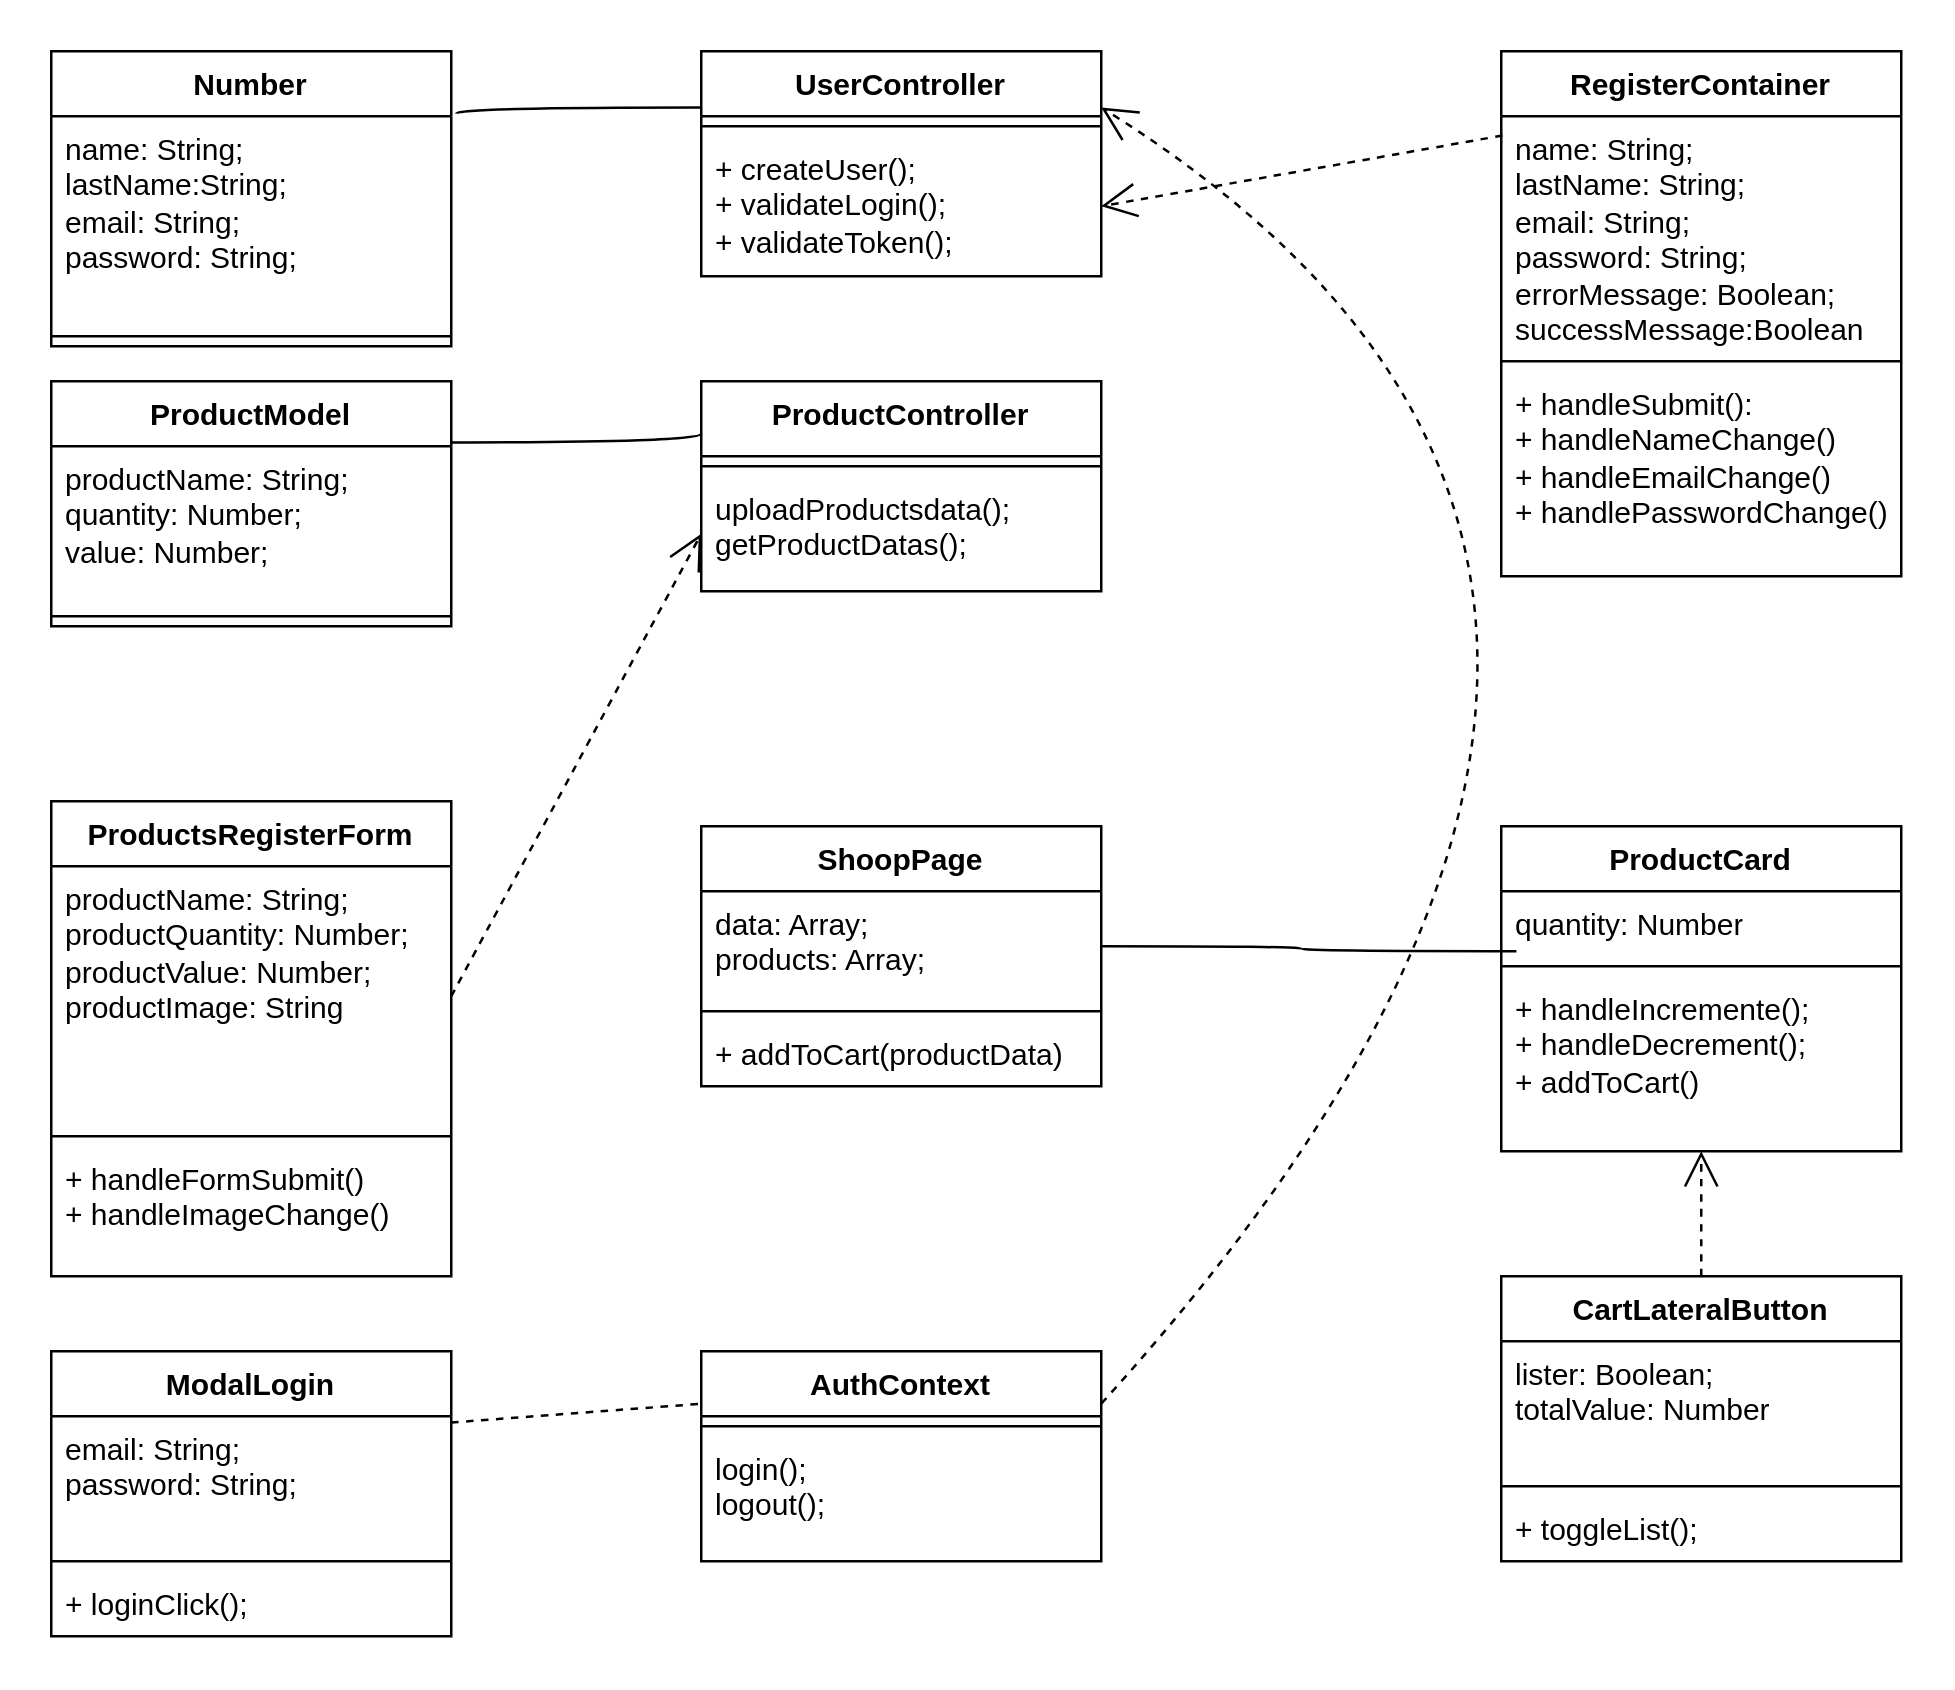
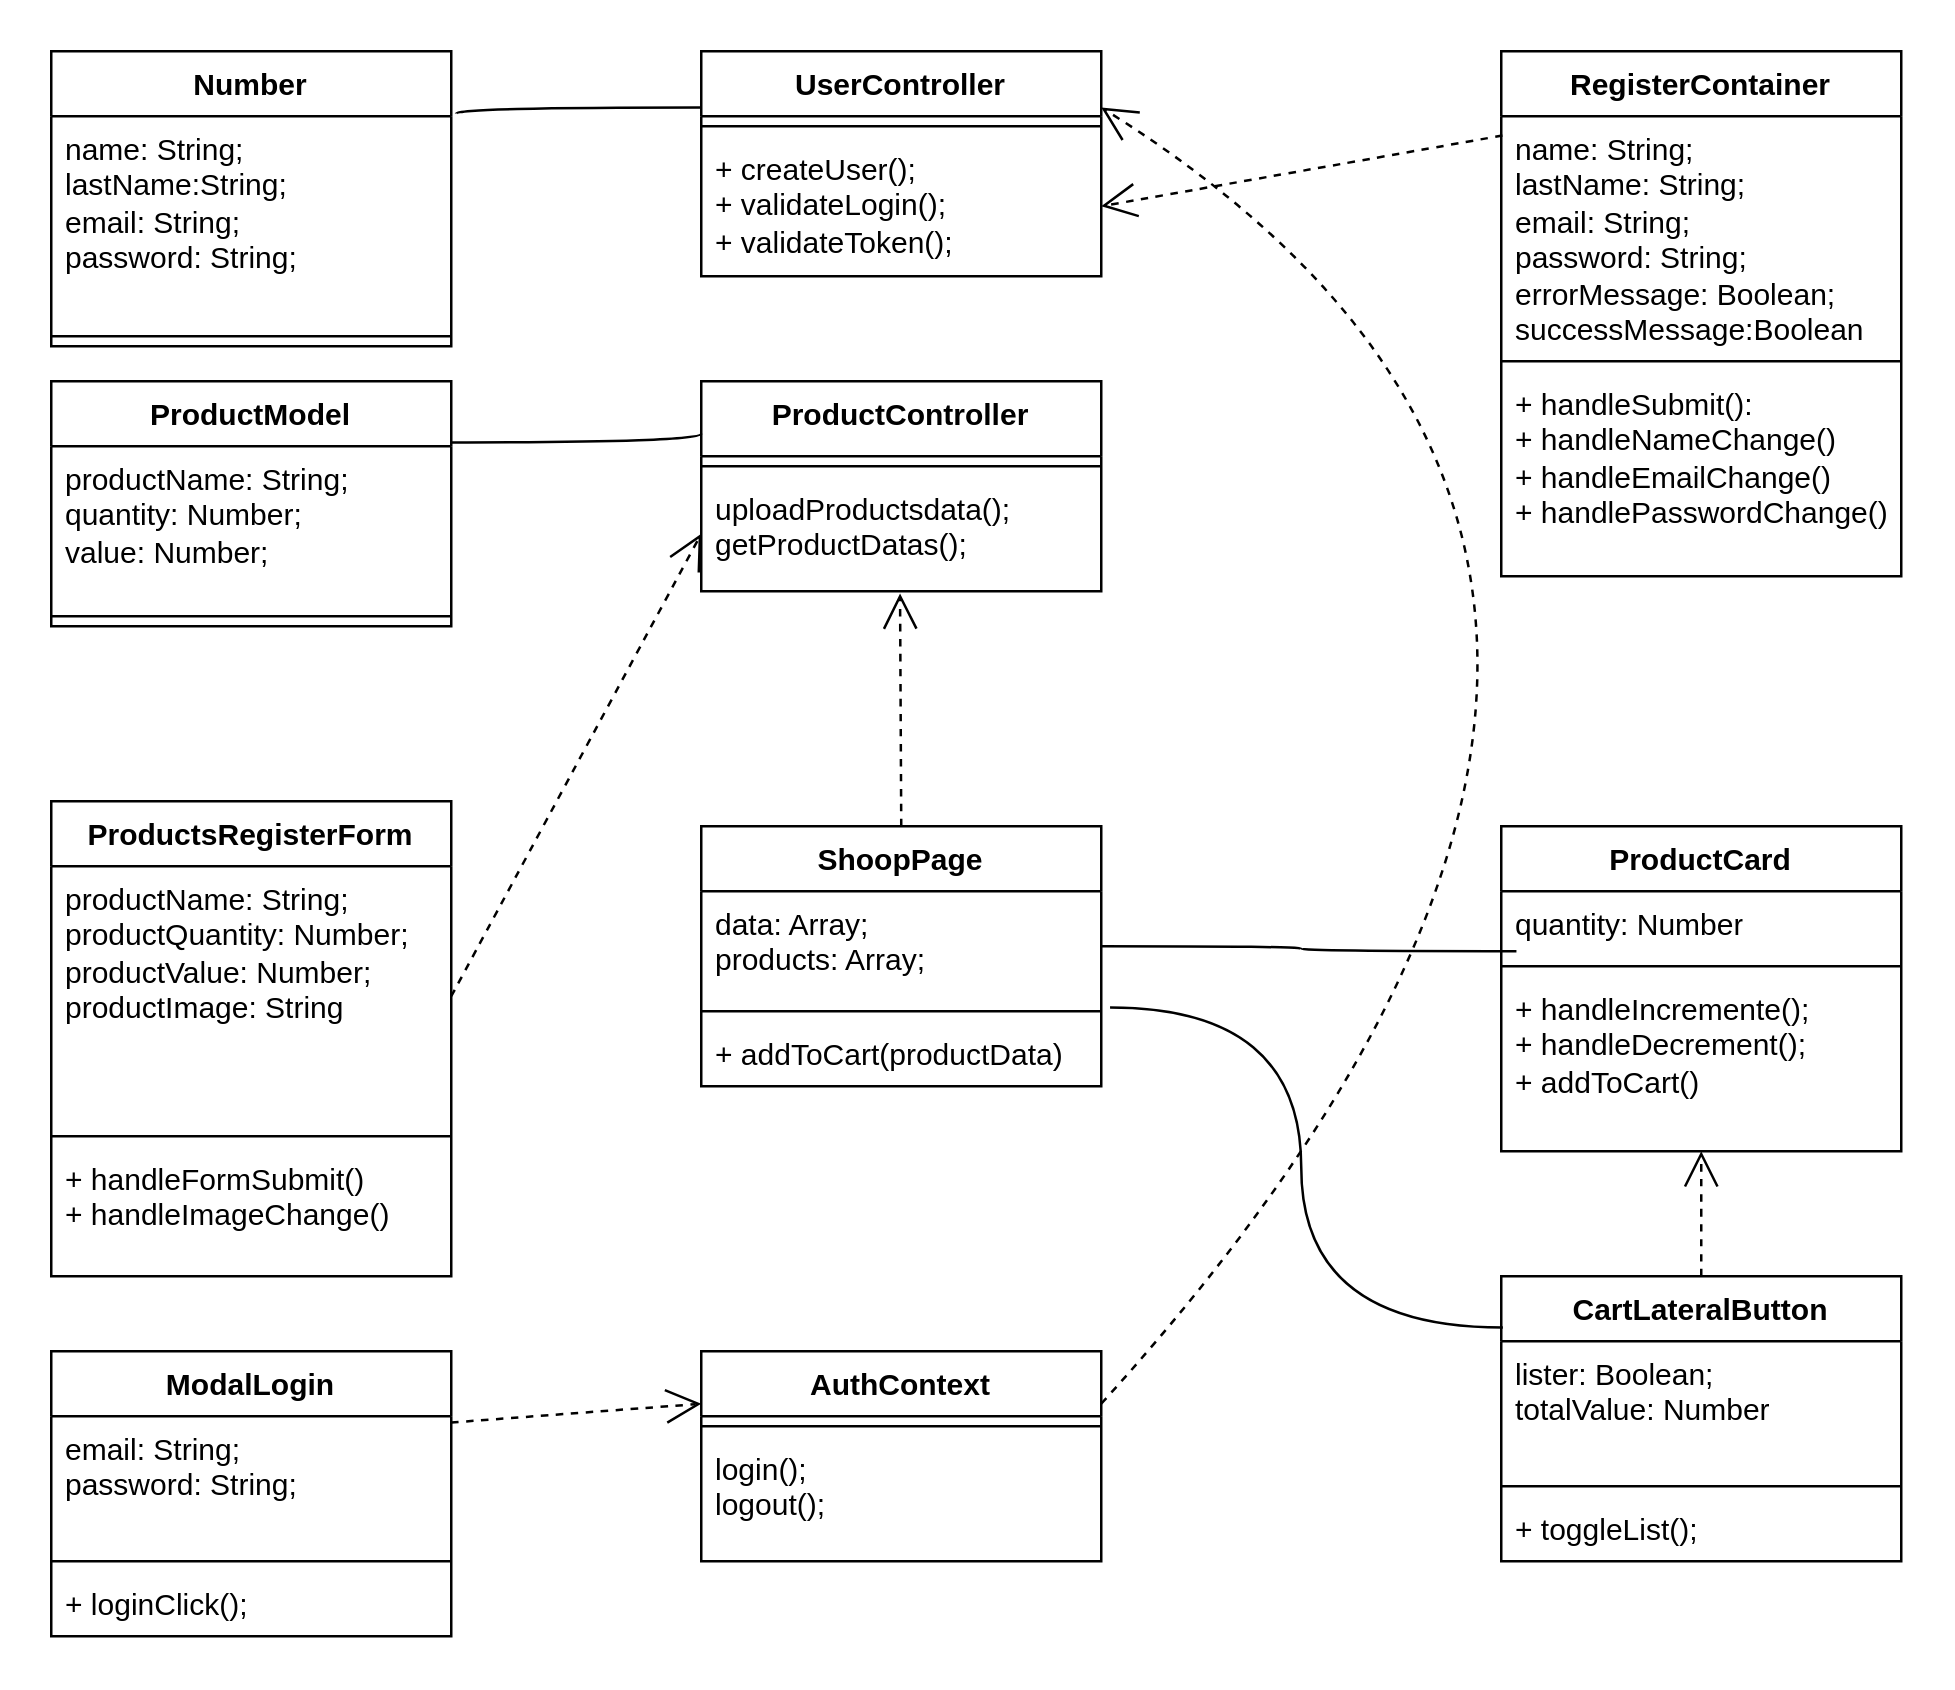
edge "ShoopPage" -> "uploadProductsdata(); getProductDatas();": added
edge "data: Array; products: Array;" -- "CartLateralButton": added
edge "AuthContext" -- "ModalLogin": arrowhead none -> open
